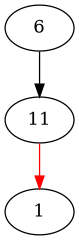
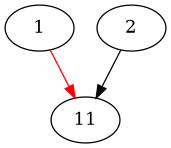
node "6": label "6" -> "2"
edge "11" -> "1": reversed
